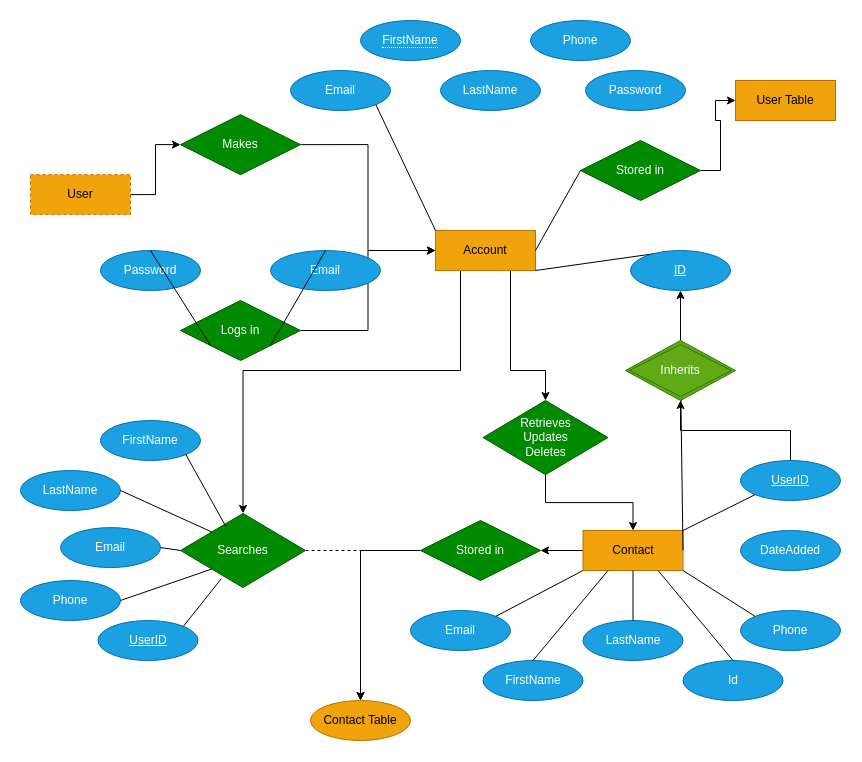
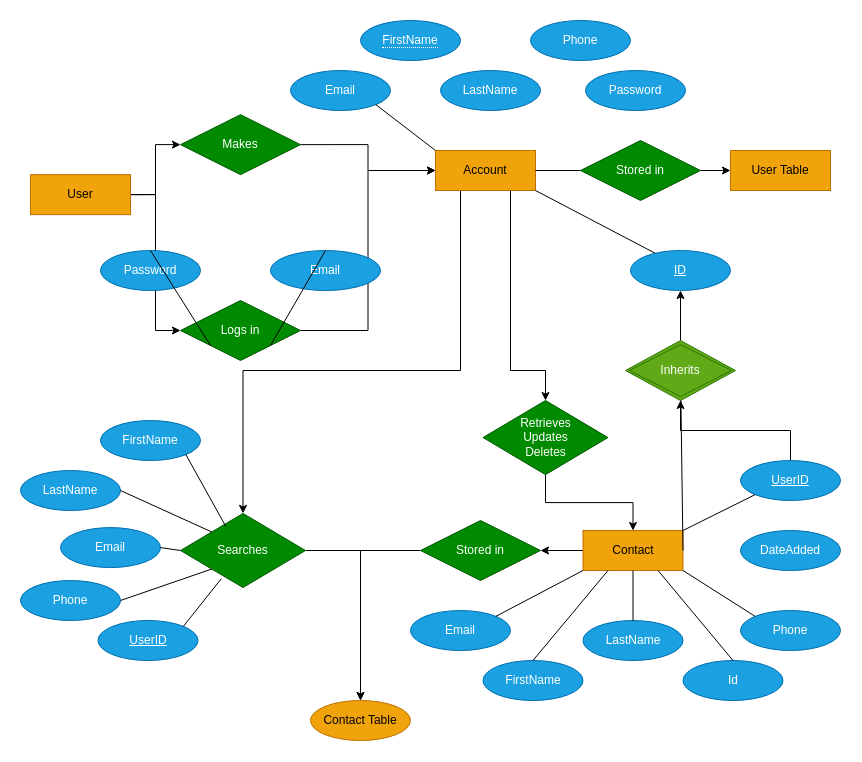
node "User Table": moved (786, 101) -> (781, 171)
node "User": style dashed -> solid
node "Account": moved (486, 251) -> (486, 171)
edge "User" -> "Logs in": added
edge "Searches" -> "Contact Table": style dashed -> solid
